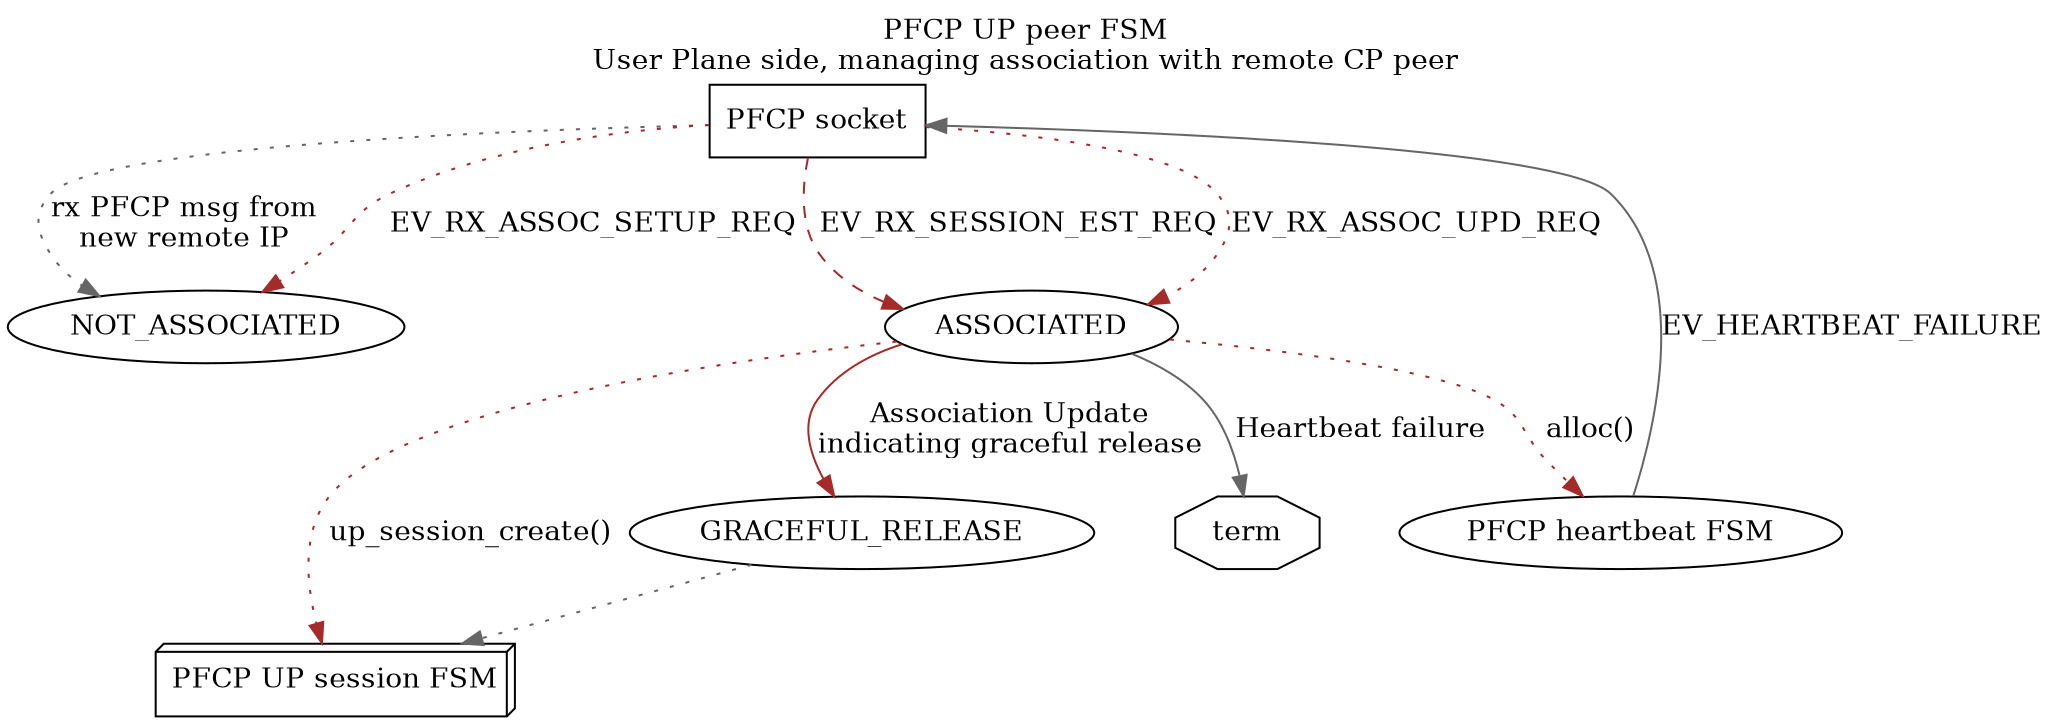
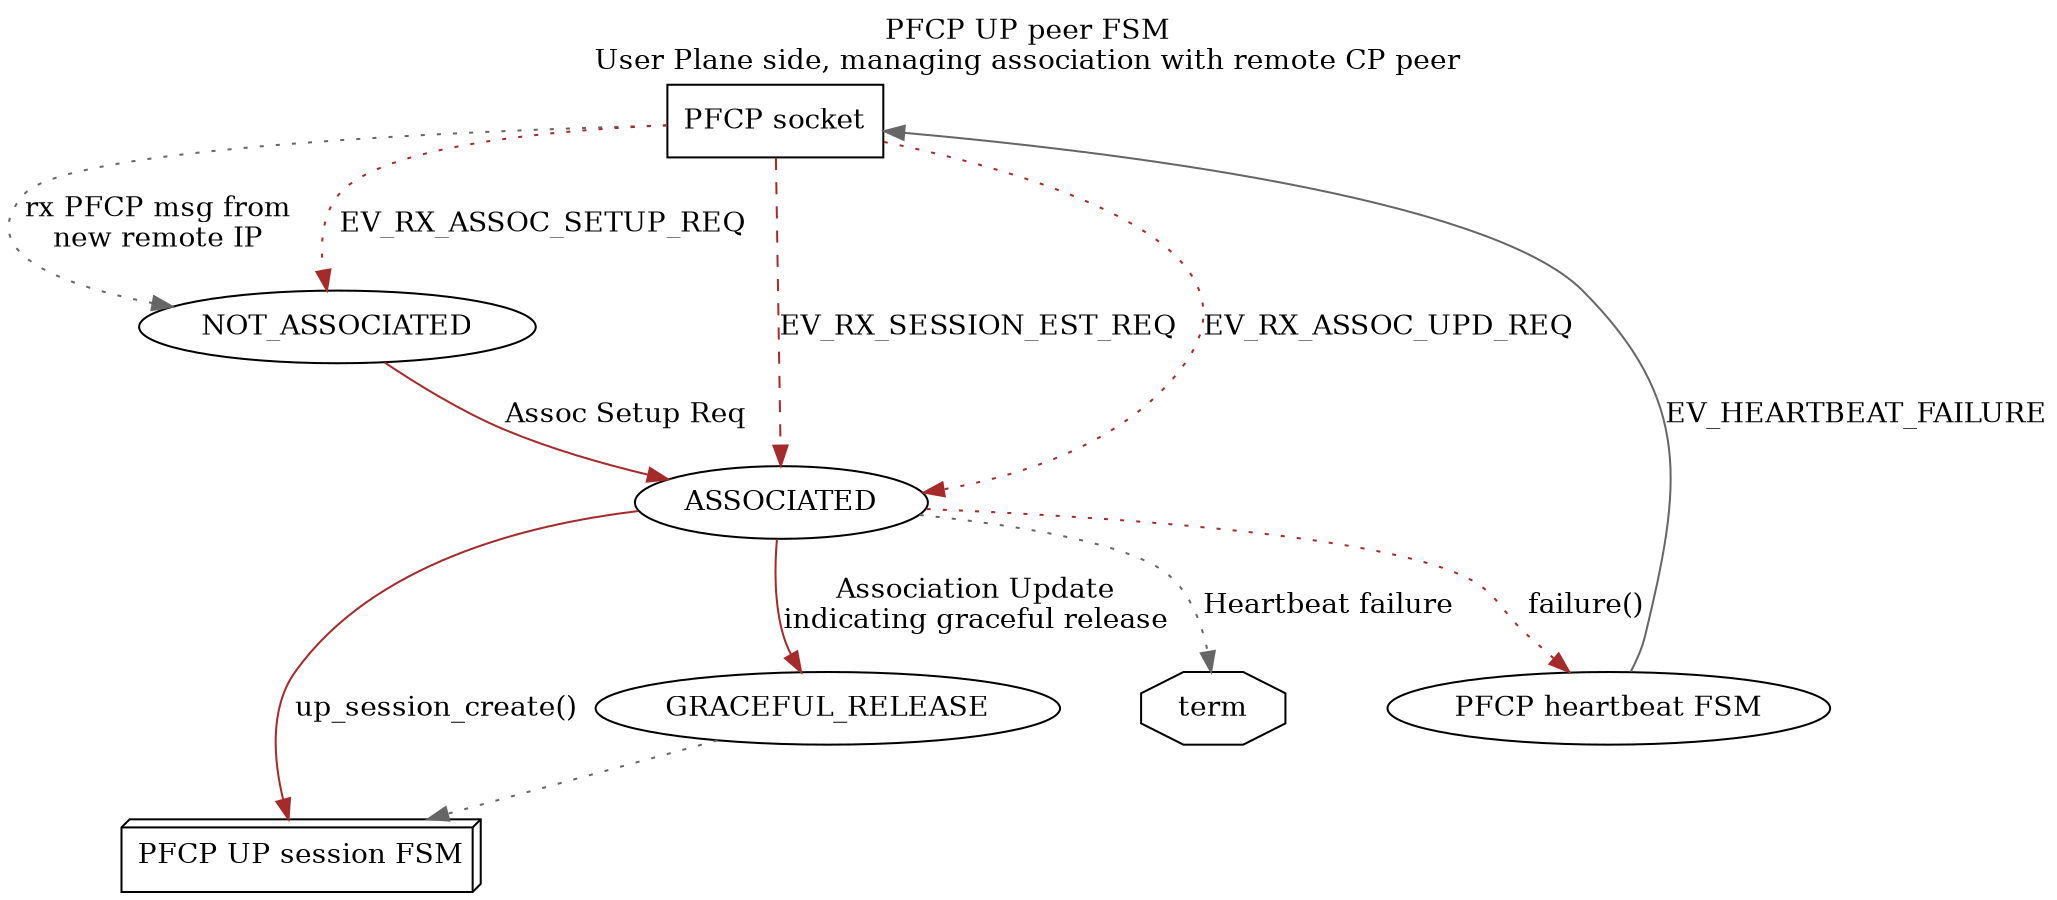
edge "ASSOCIATED" -> "term": style solid -> dotted
edge "ASSOCIATED" -> "PFCP UP session FSM": style dotted -> solid
edge "ASSOCIATED" -> "PFCP heartbeat FSM": label "alloc()" -> "failure()"
edge "NOT_ASSOCIATED" -> "ASSOCIATED": added, label "Assoc Setup Req"
